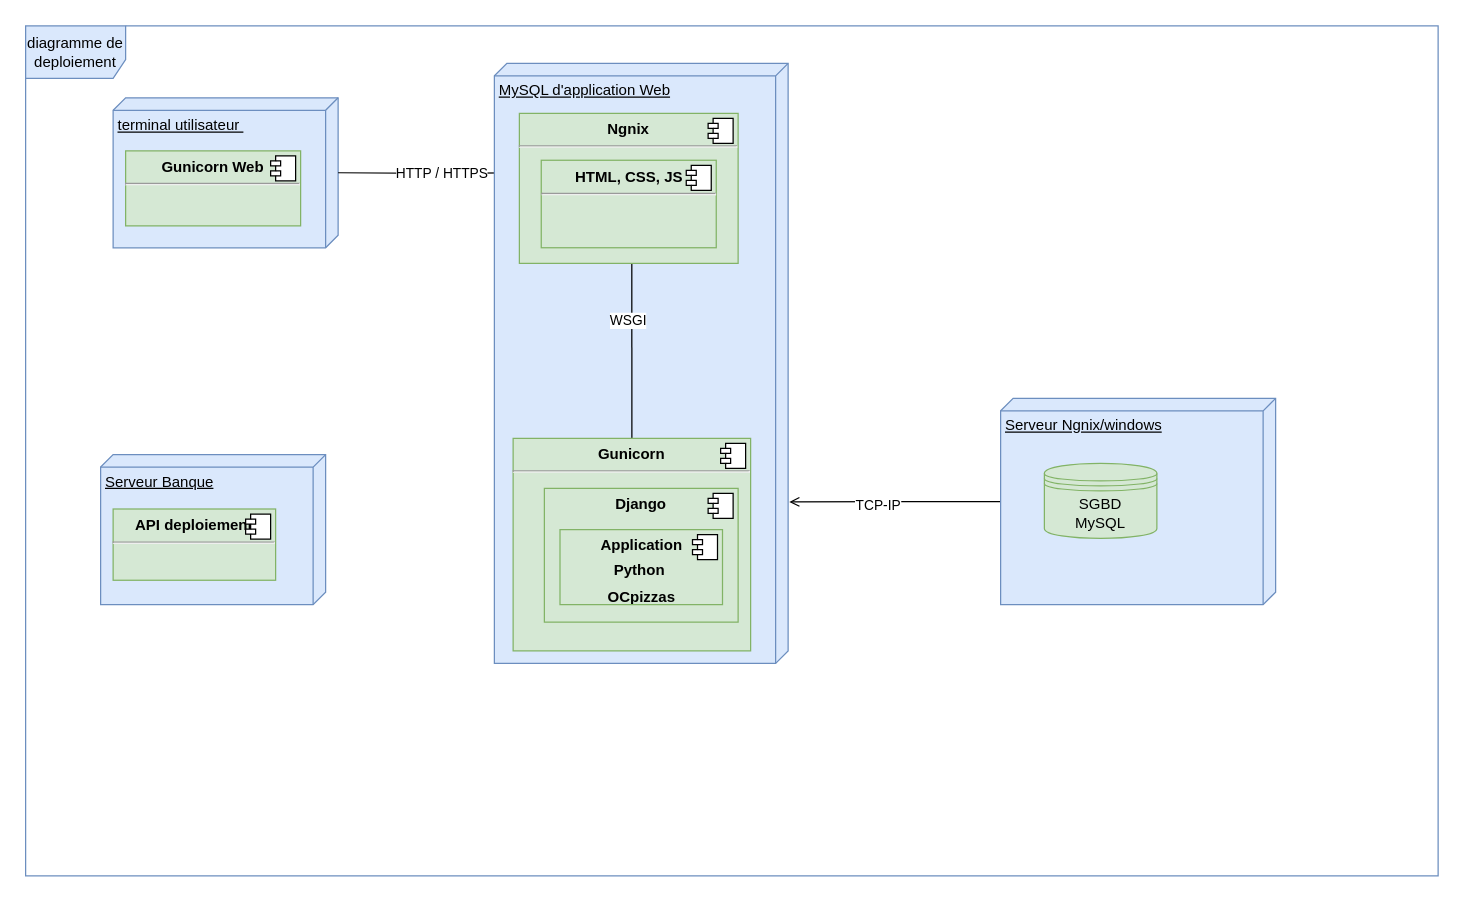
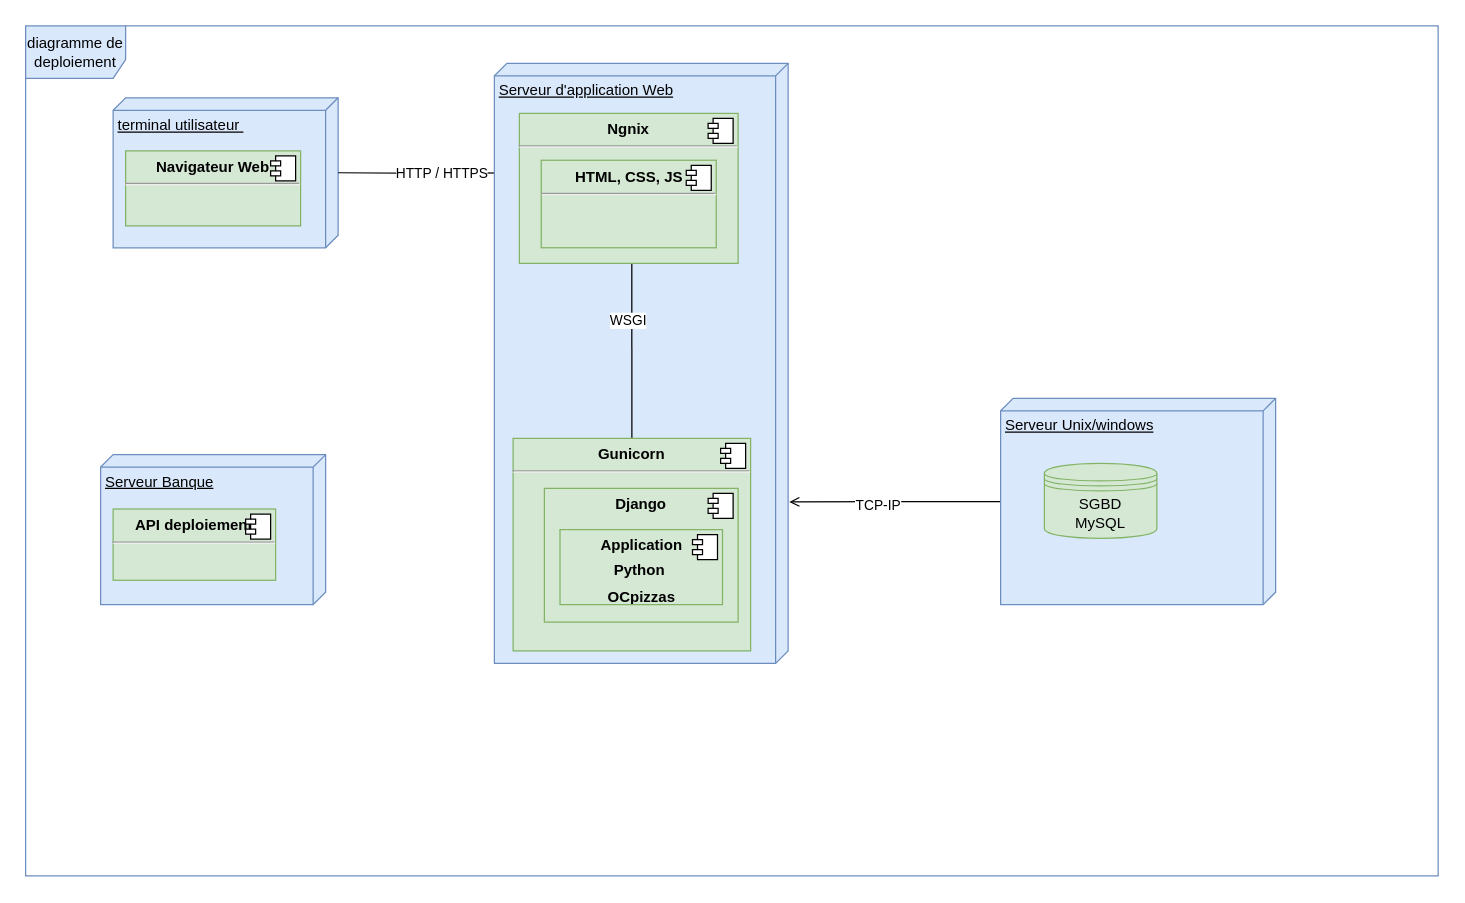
node "MySQL d'application Web": label "MySQL d'application Web" -> "Serveur d'application Web"
node "Gunicorn Web": label "Gunicorn Web" -> "Navigateur Web"
node "Serveur Ngnix/windows": label "Serveur Ngnix/windows" -> "Serveur Unix/windows"
